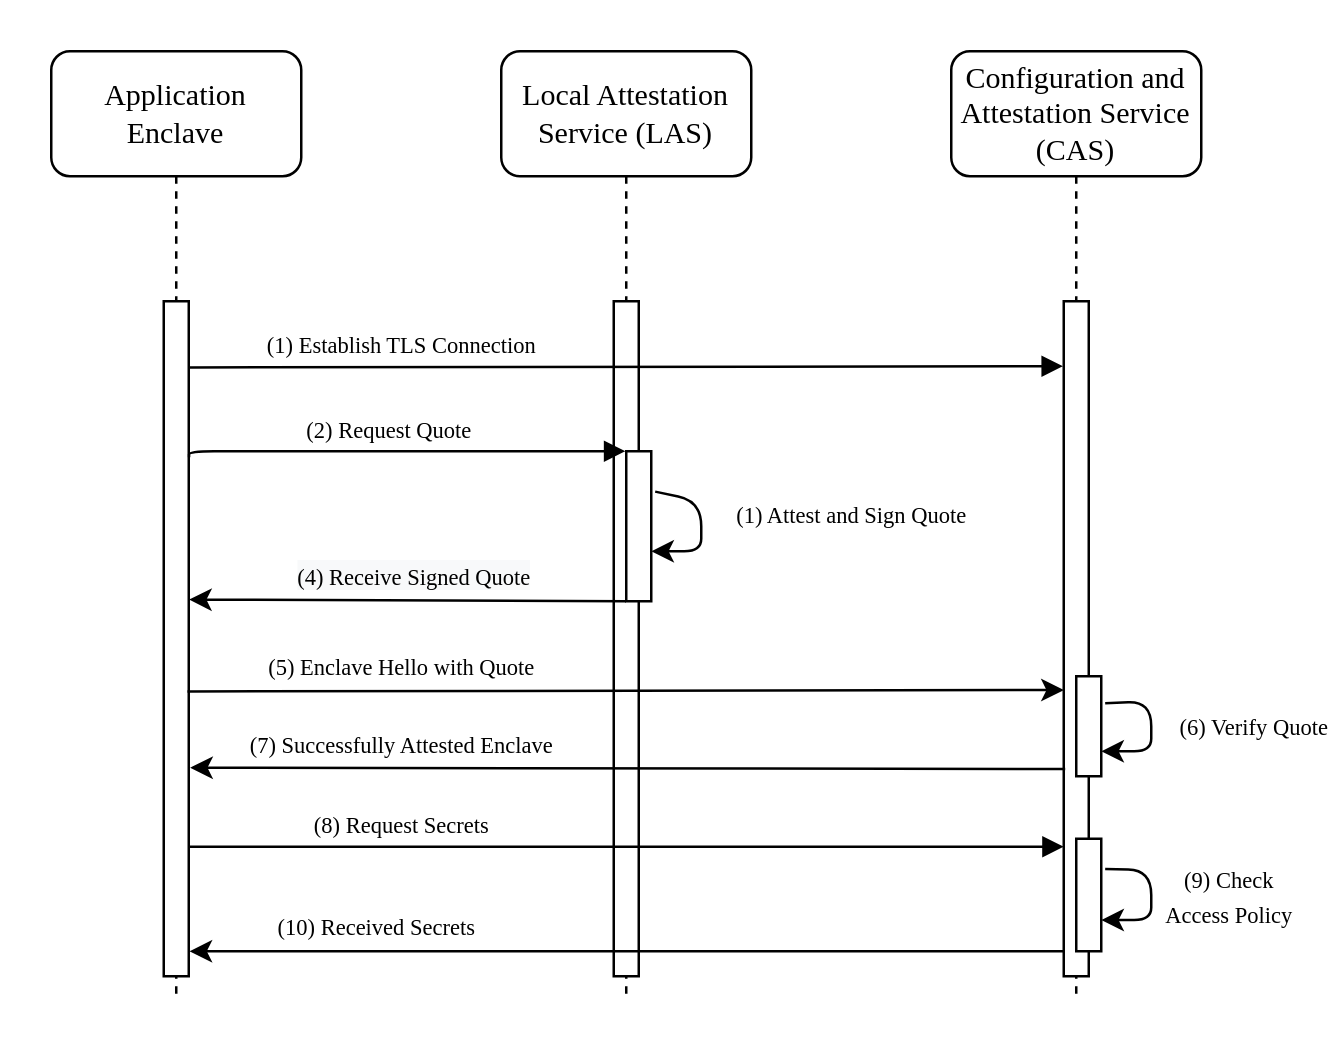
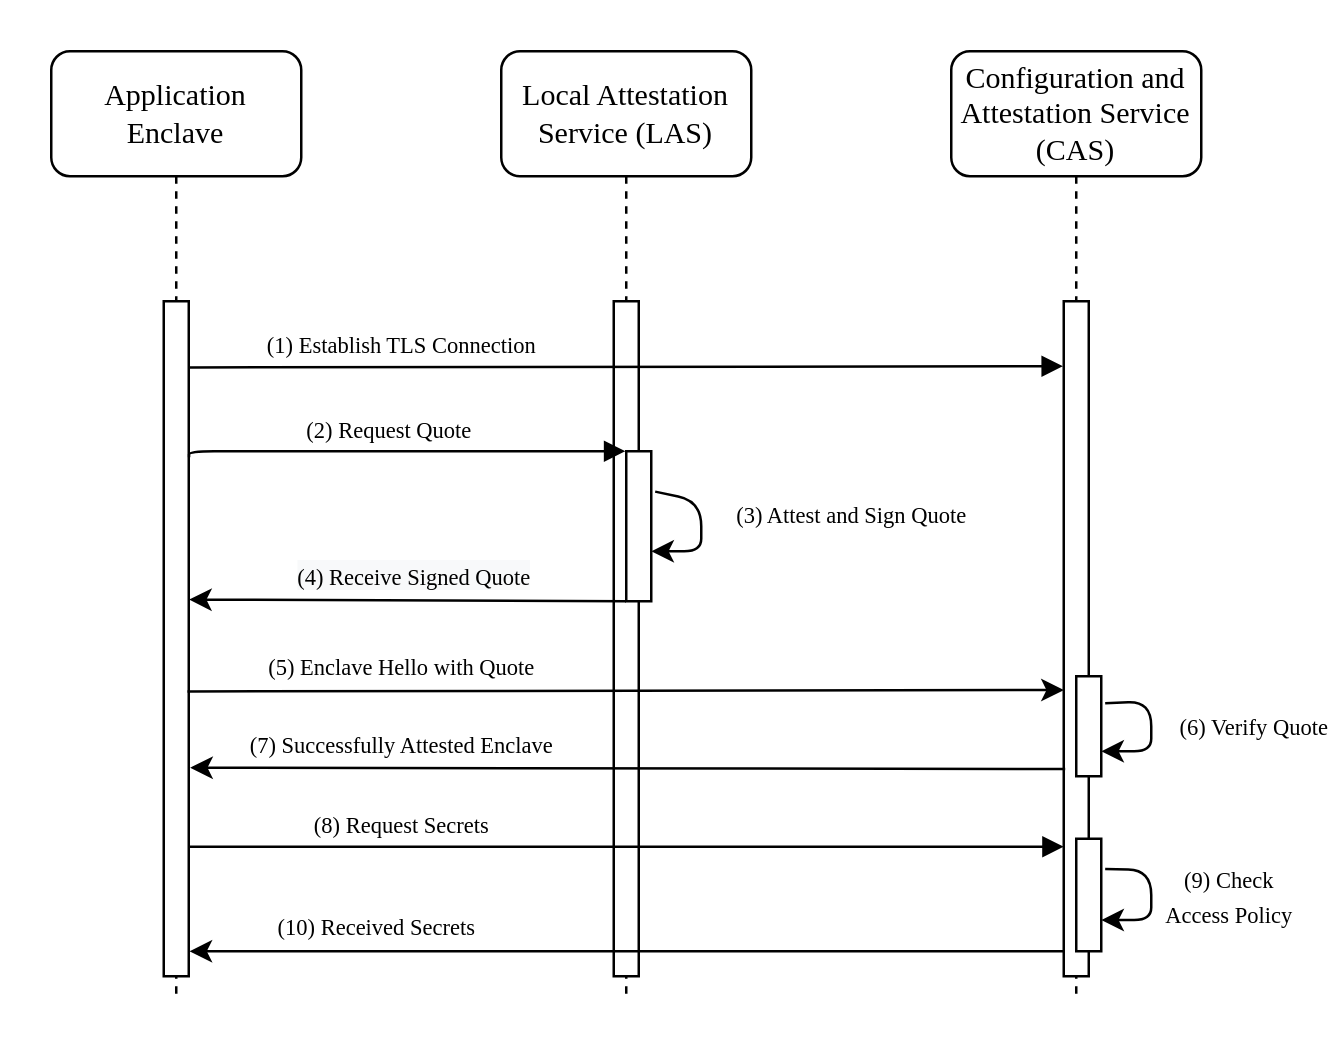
node "(1) Attest and Sign Quote": label "(1) Attest and Sign Quote" -> "(3) Attest and Sign Quote"
